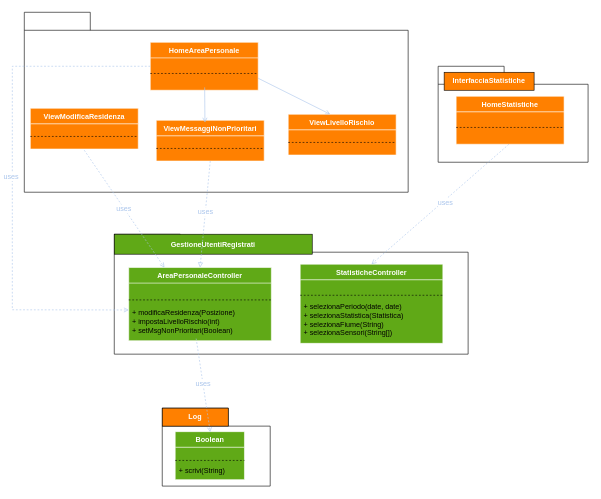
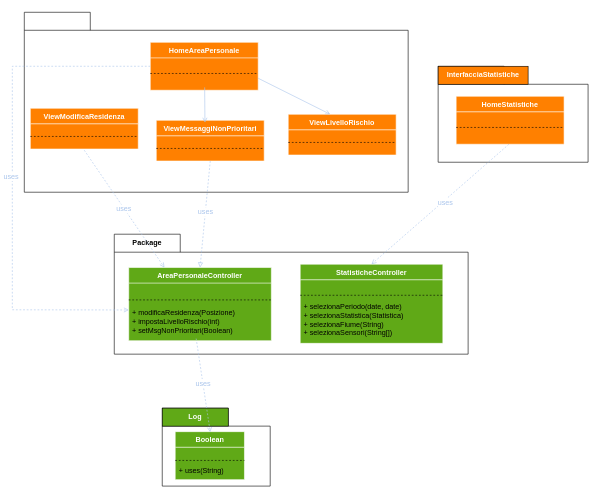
node "InterfacciaStatistiche": moved (489, 81) -> (483, 75)
node "GestioneUtentiRegistrati": removed
node "Log": fillcolor #ff8000 -> #60a917
node "+ scrivi(String)": label "+ scrivi(String)" -> "+ uses(String)"
